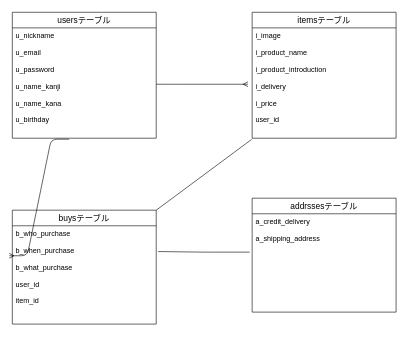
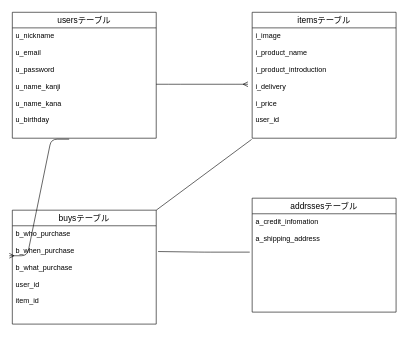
node "a_credit_delivery a_shipping_address": label "a_credit_delivery a_shipping_address" -> "a_credit_infomation a_shipping_address"
